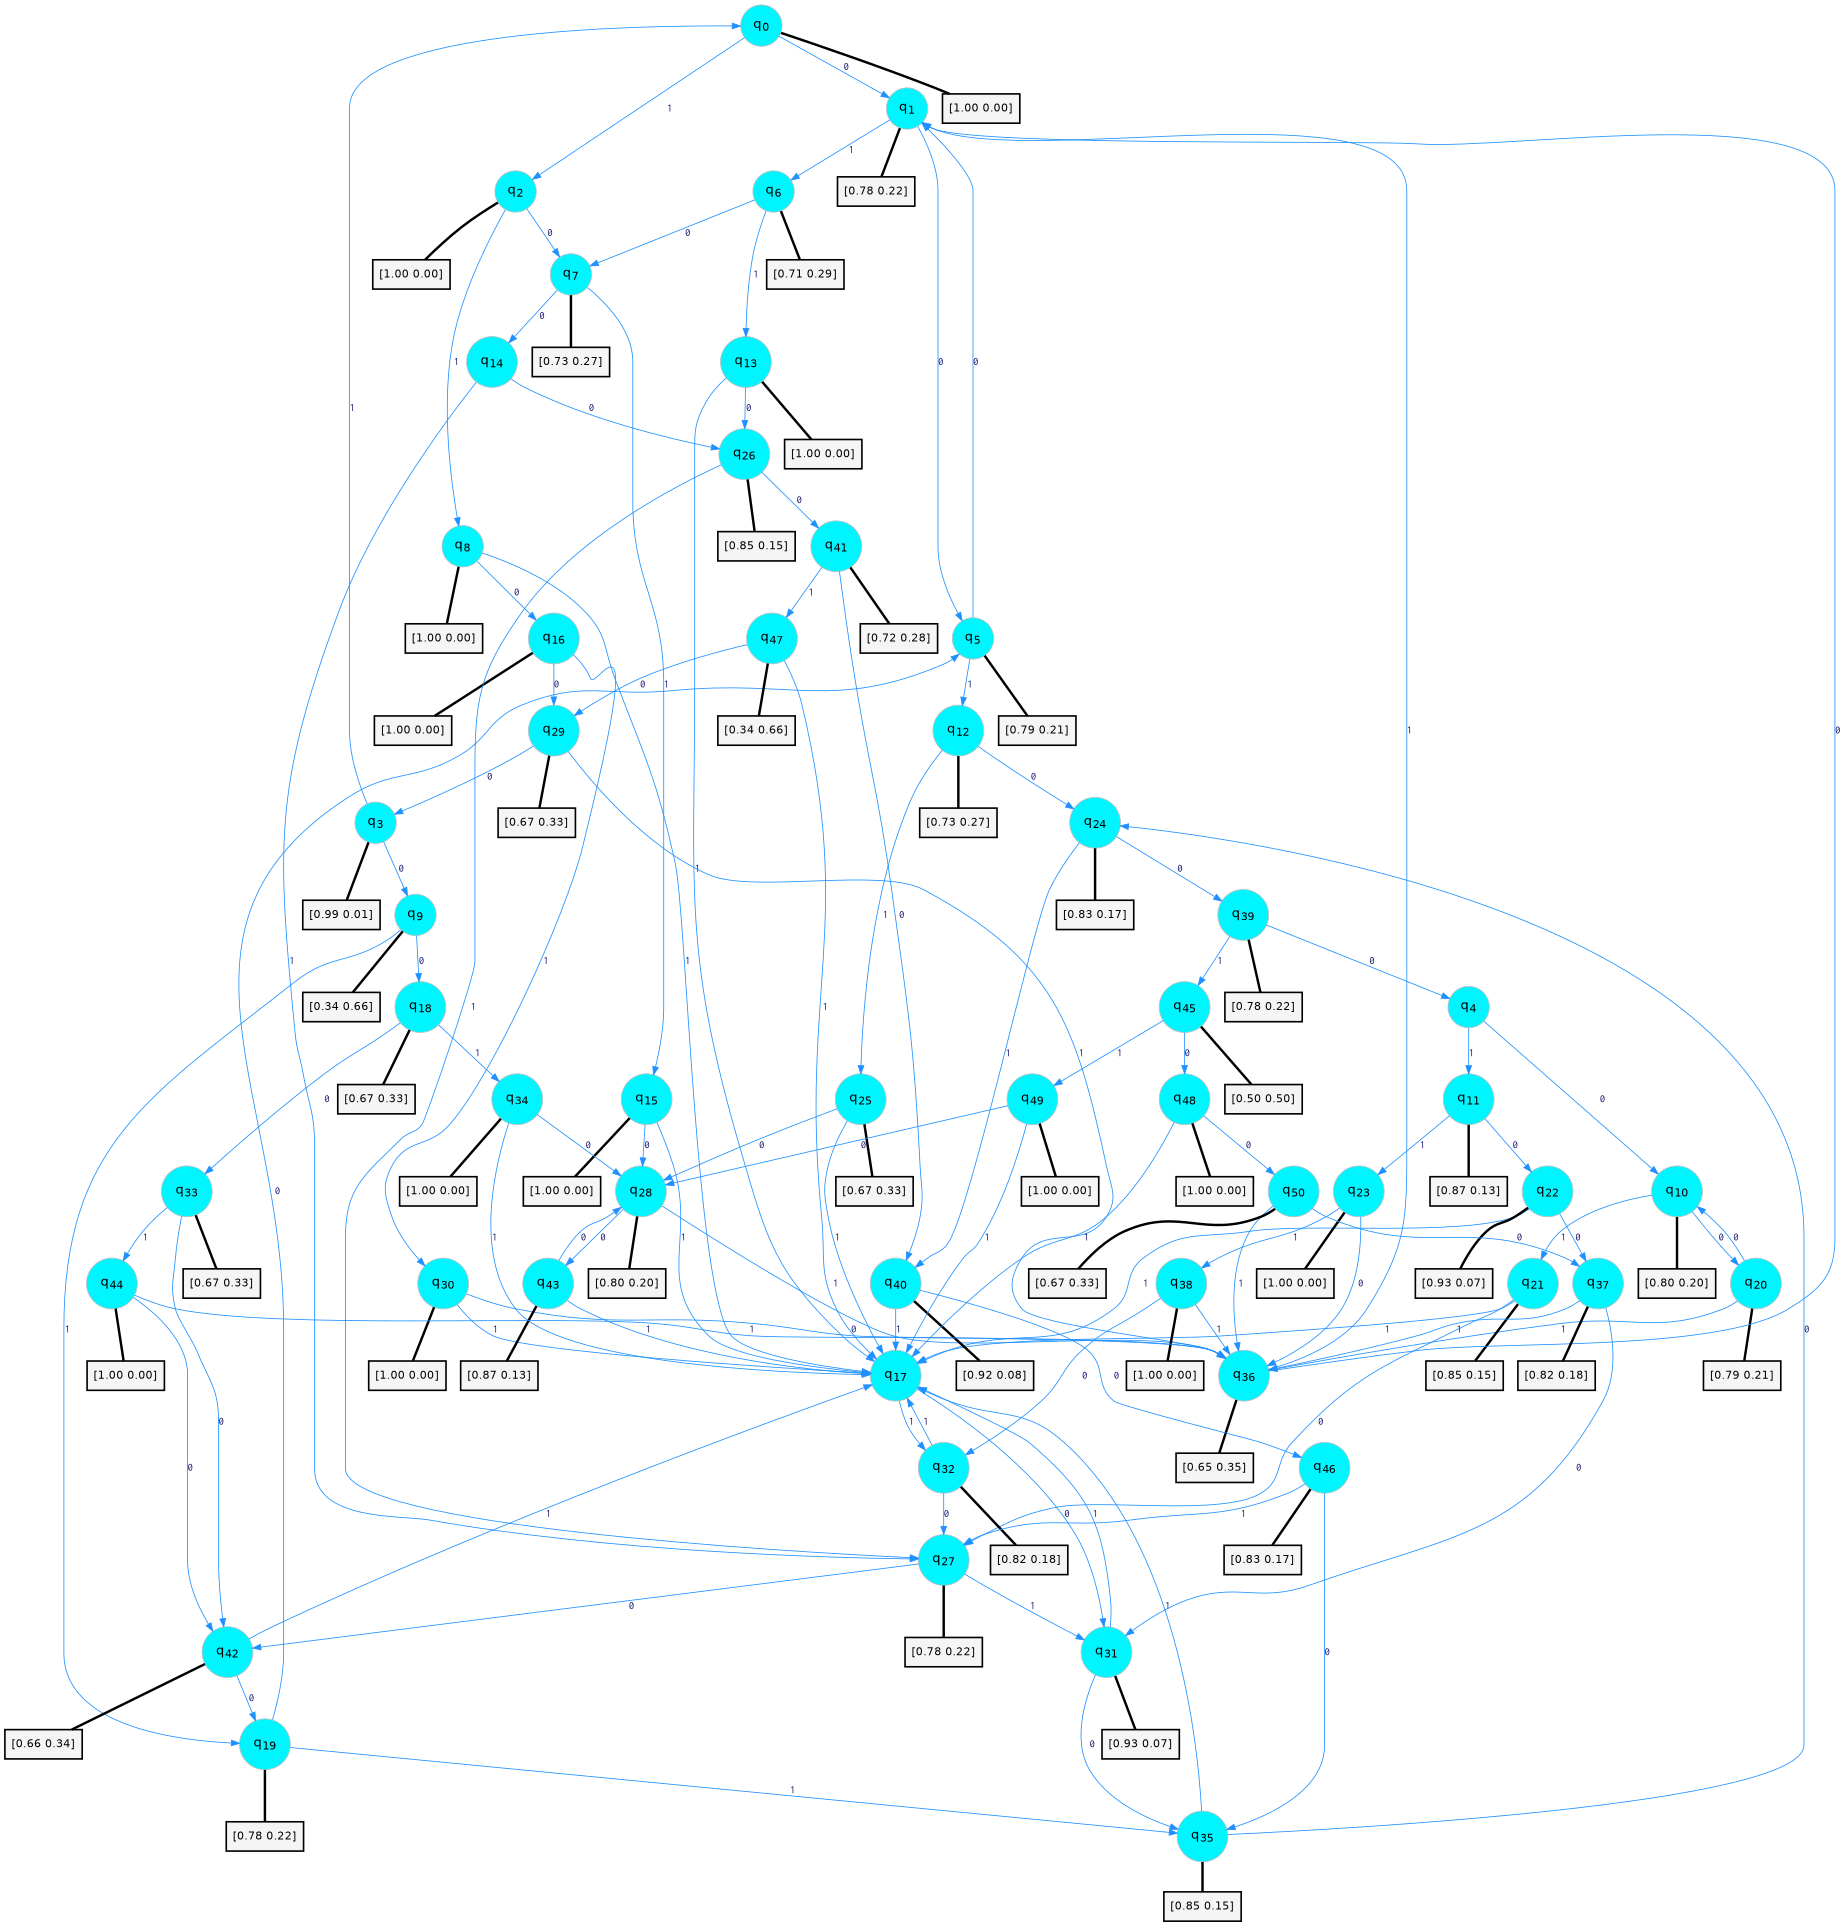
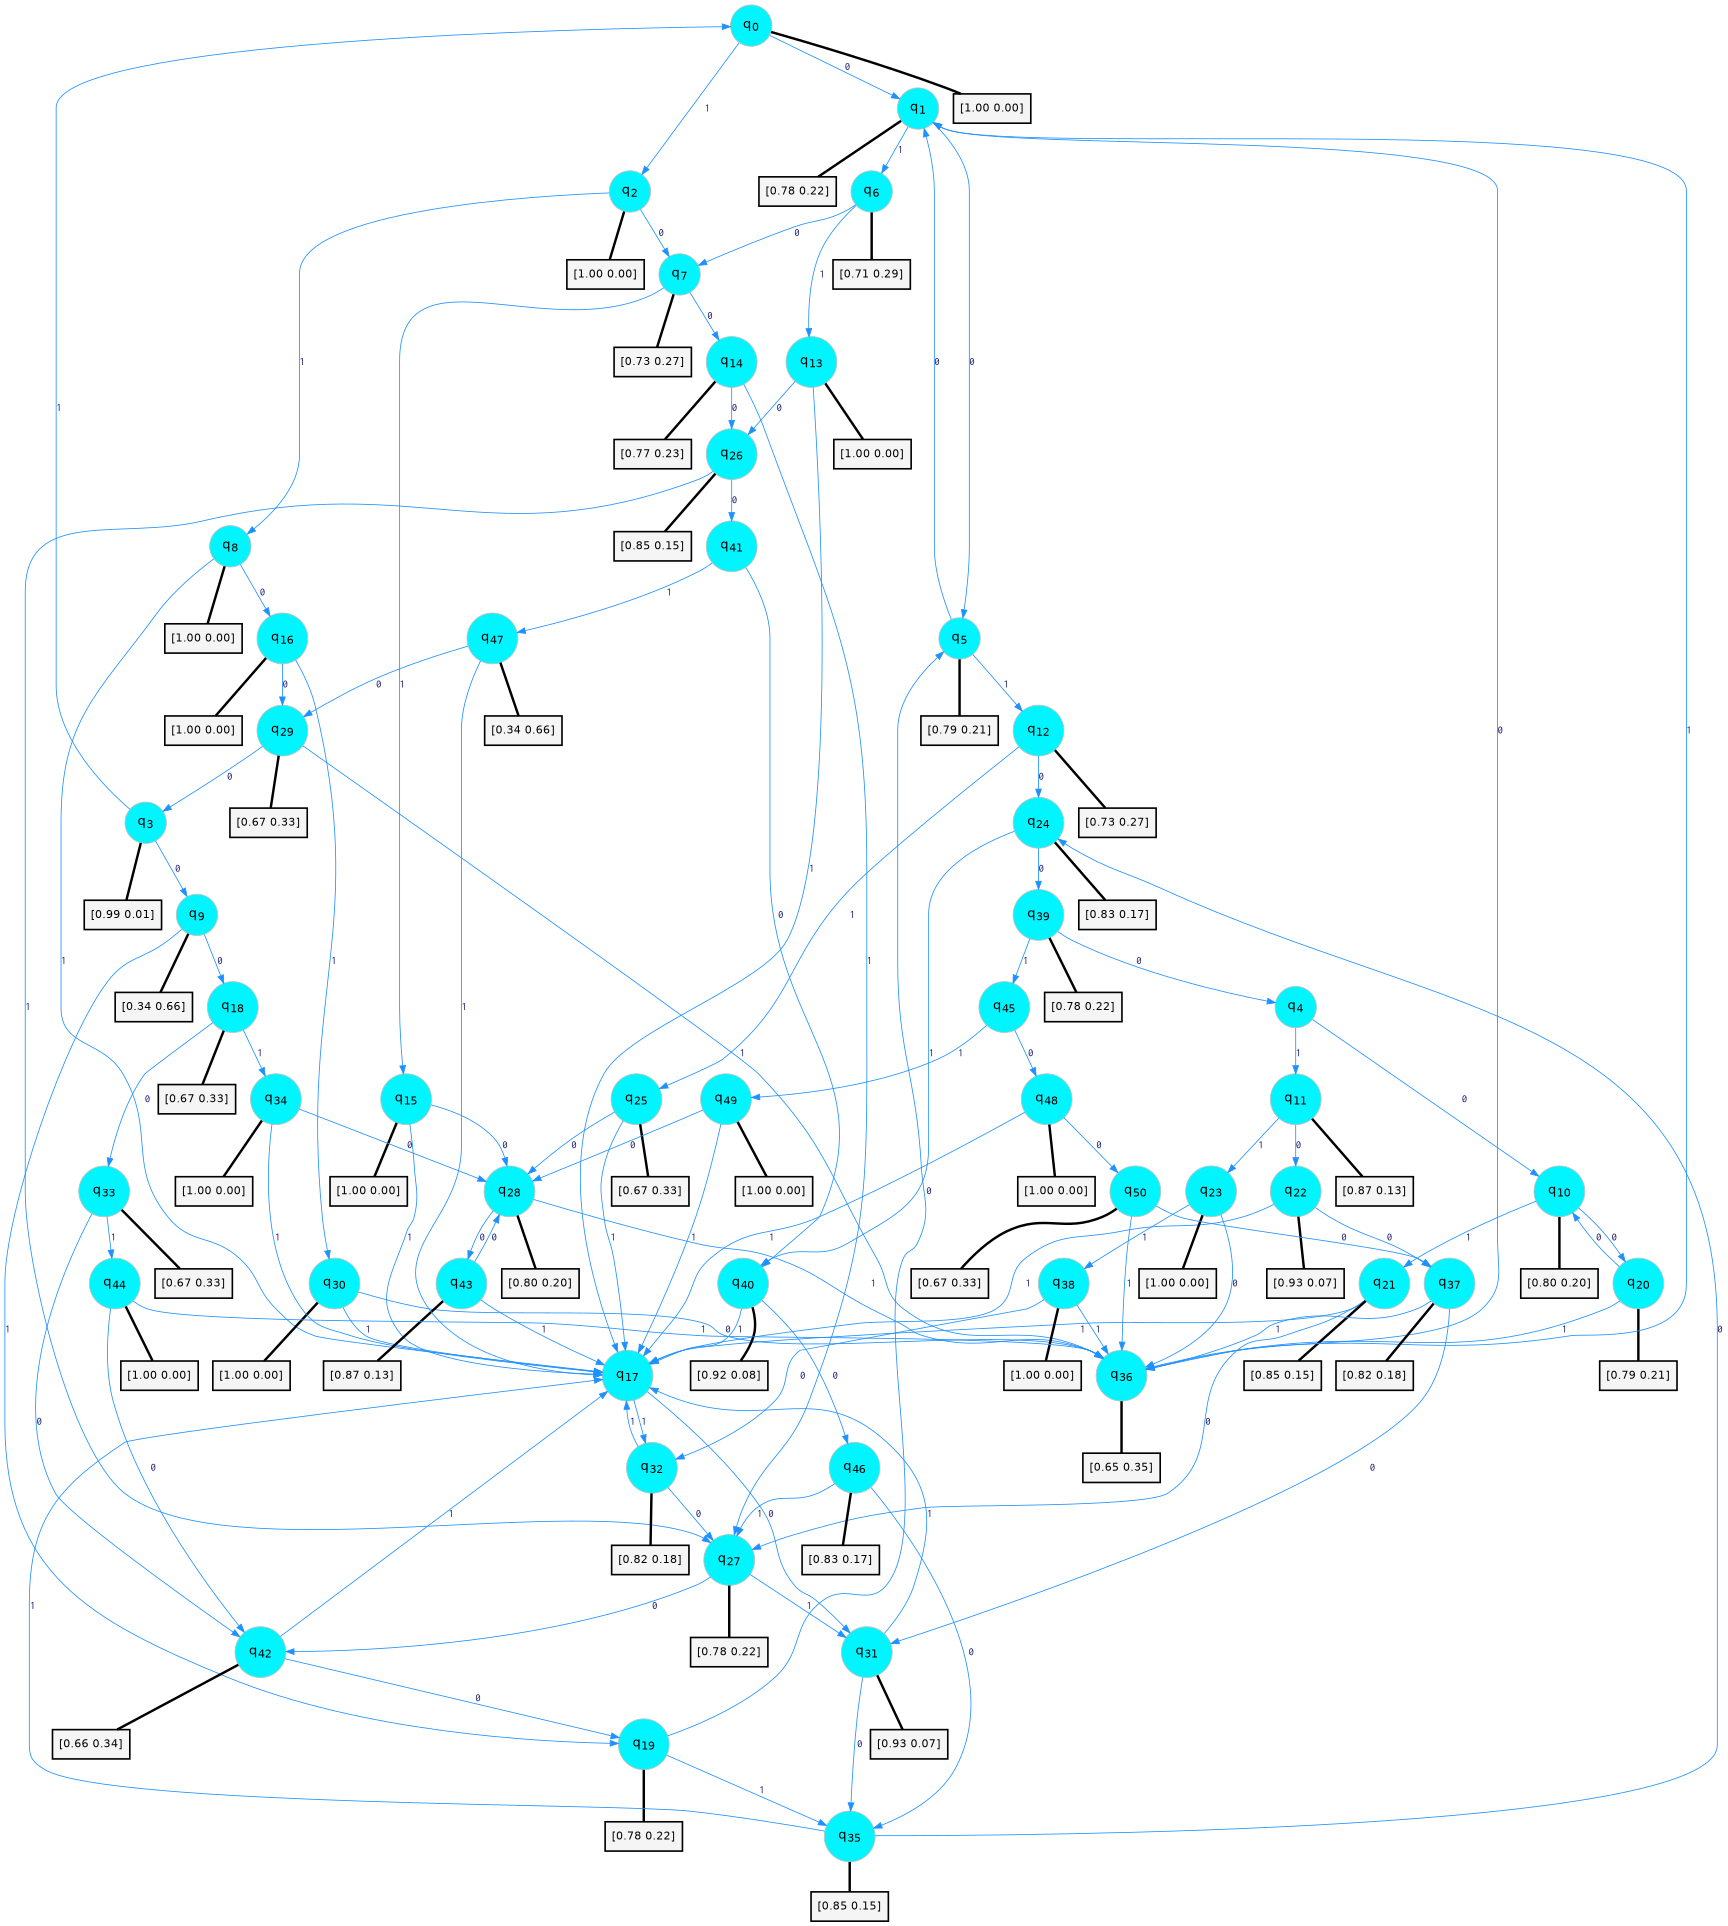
node "[0.77 0.23]": added
node "[0.72 0.28]": removed
node "[0.50 0.50]": removed
